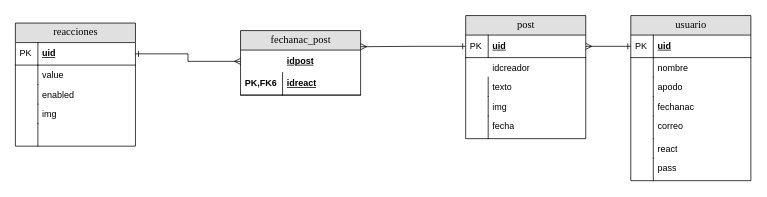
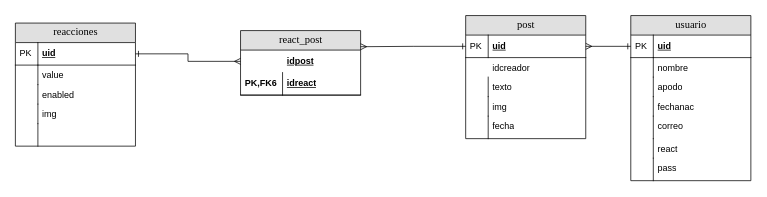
node "fechanac_post": label "fechanac_post" -> "react_post"
